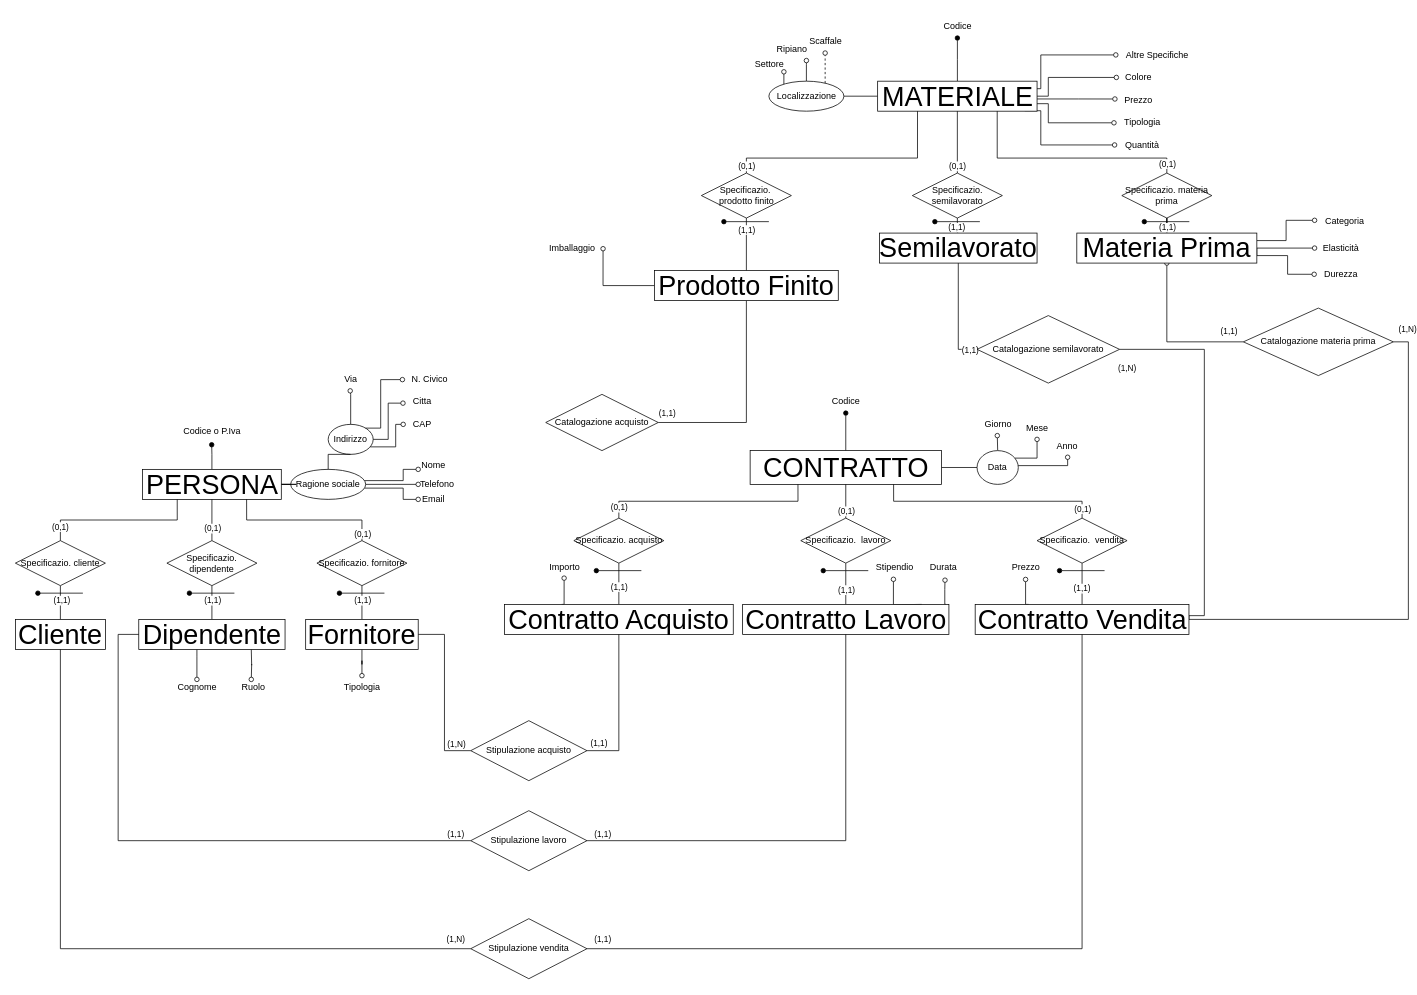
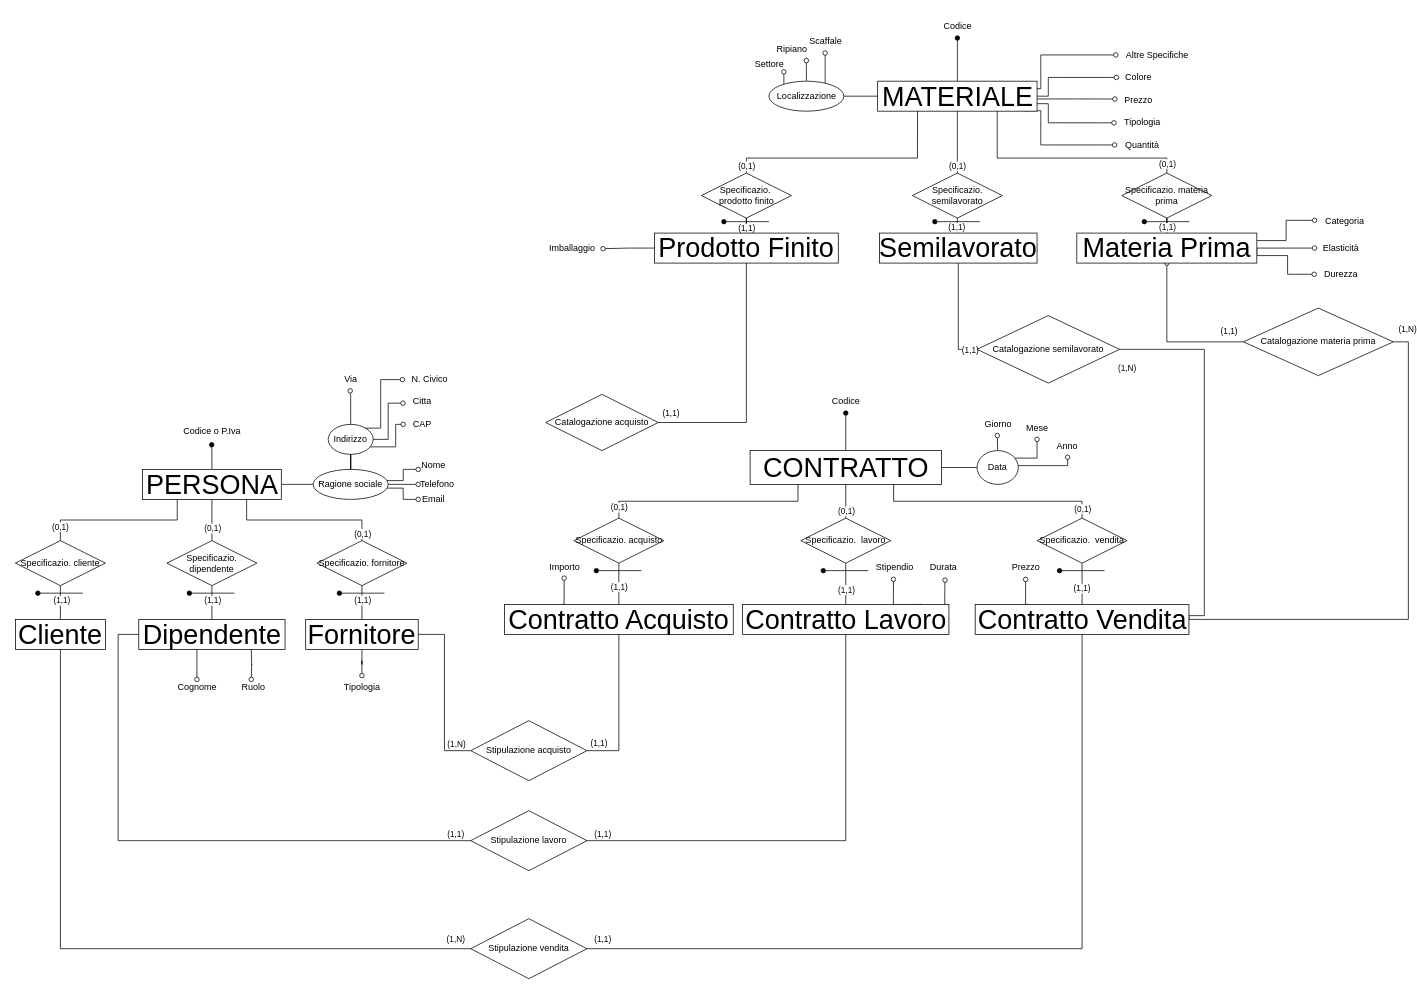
edge "Localizzazione" -> "Scaffale": style dashed -> solid
node "Prodotto Finito": moved (746, 285) -> (746, 248)
node "Ragione sociale": moved (328, 484) -> (351, 484)
